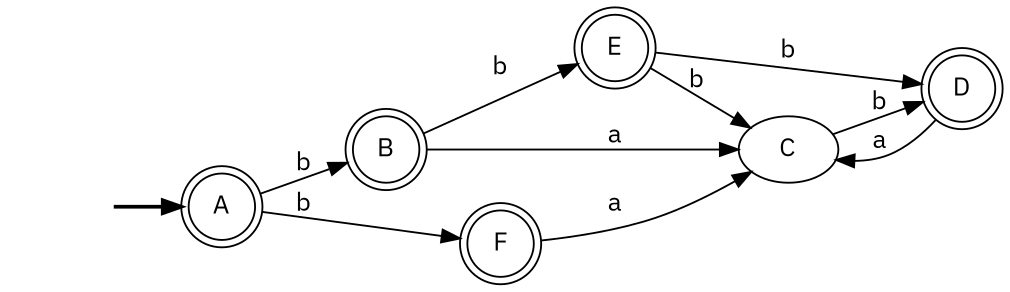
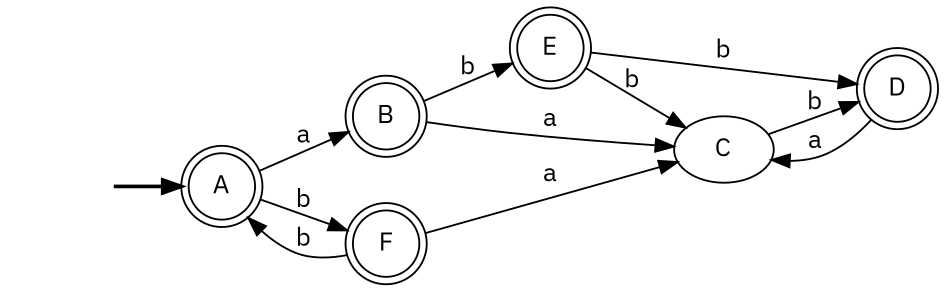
edge "A" -> "B": label "b" -> "a"
edge "F" -> "A": added, label "b"
